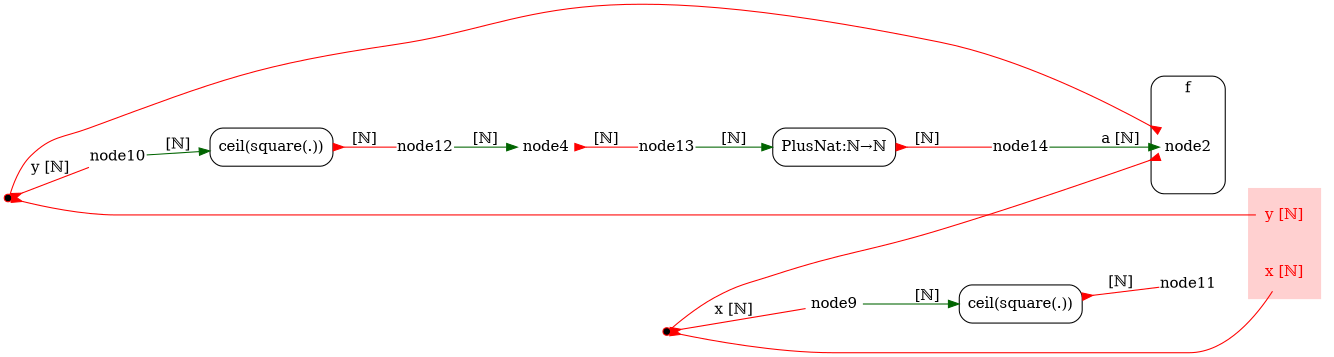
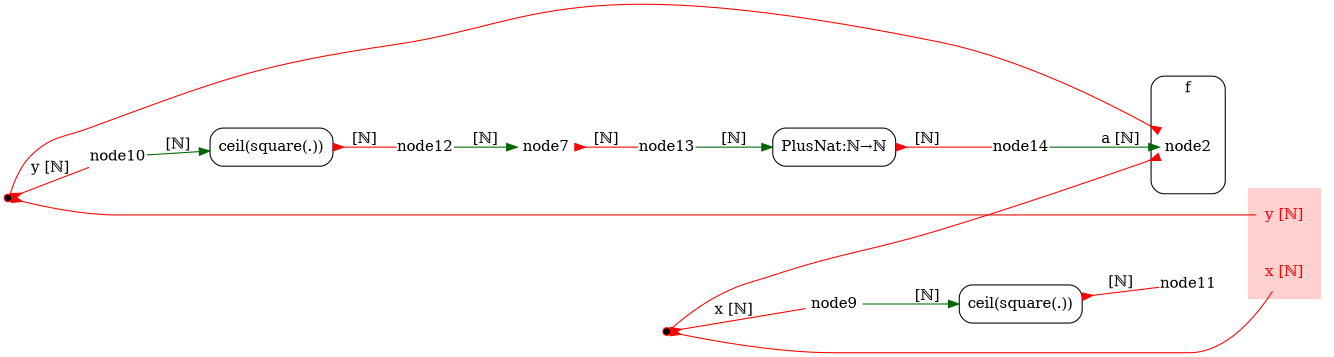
node "node4": label "node4" -> "node7"
